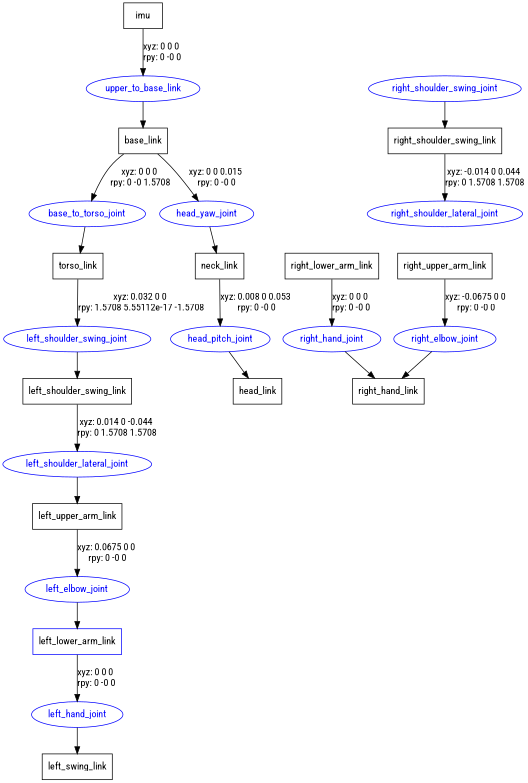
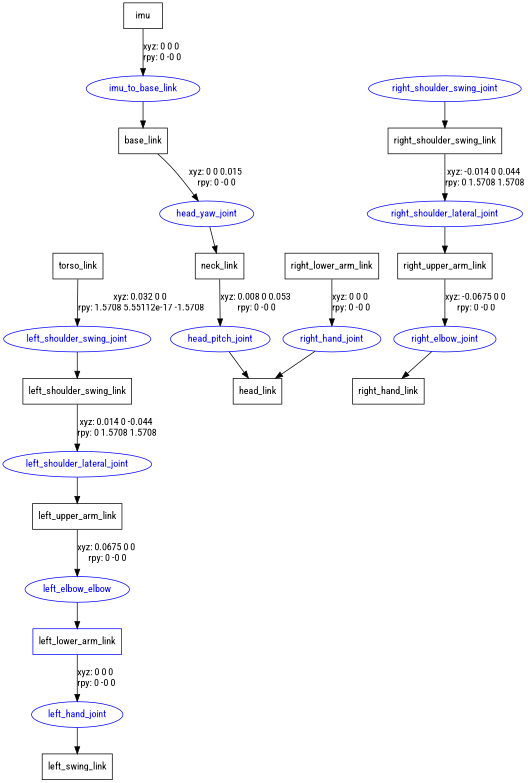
node "upper_to_base_link": label "upper_to_base_link" -> "imu_to_base_link"
node "base_to_torso_joint": removed
edge "right_shoulder_lateral_joint" -> "right_upper_arm_link": added
edge "right_hand_joint" -> "right_hand_link": now "right_hand_joint" -> "head_link"
node "left_elbow_joint": label "left_elbow_joint" -> "left_elbow_elbow"
